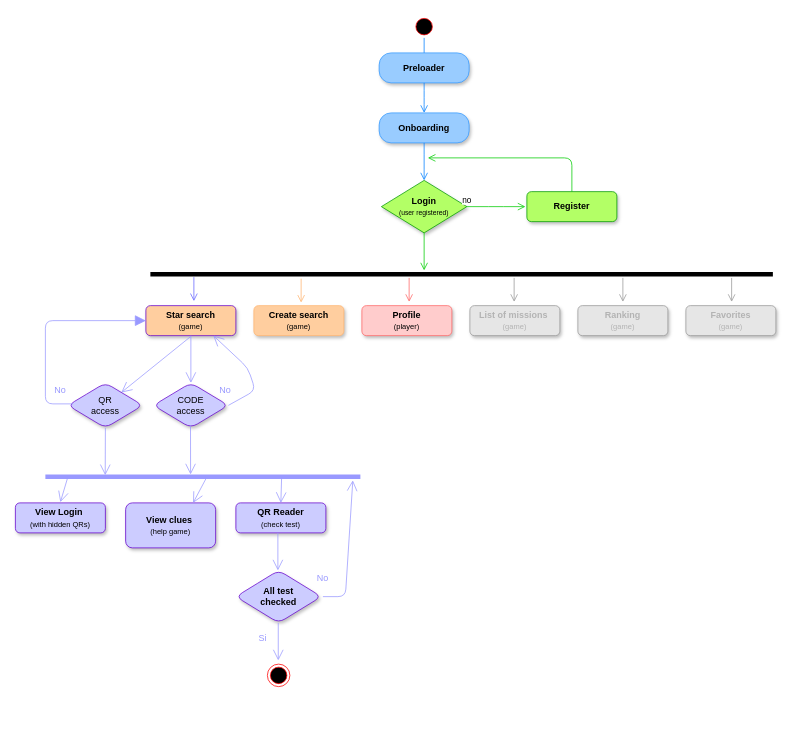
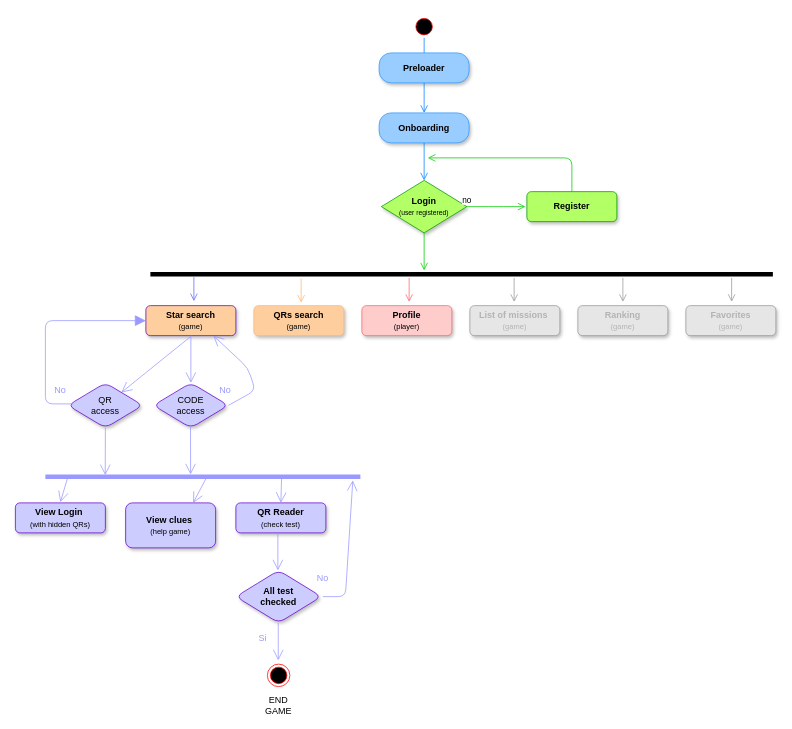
node "Create search (game)": label "Create search (game)" -> "QRs search (game)"
node "END GAME": added
